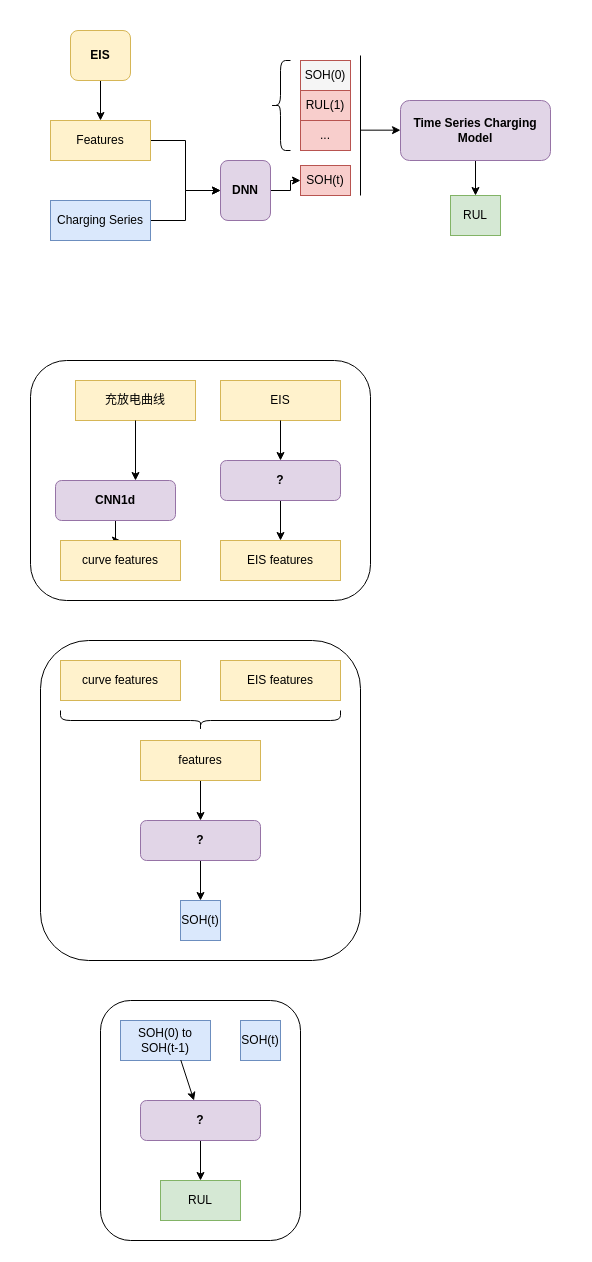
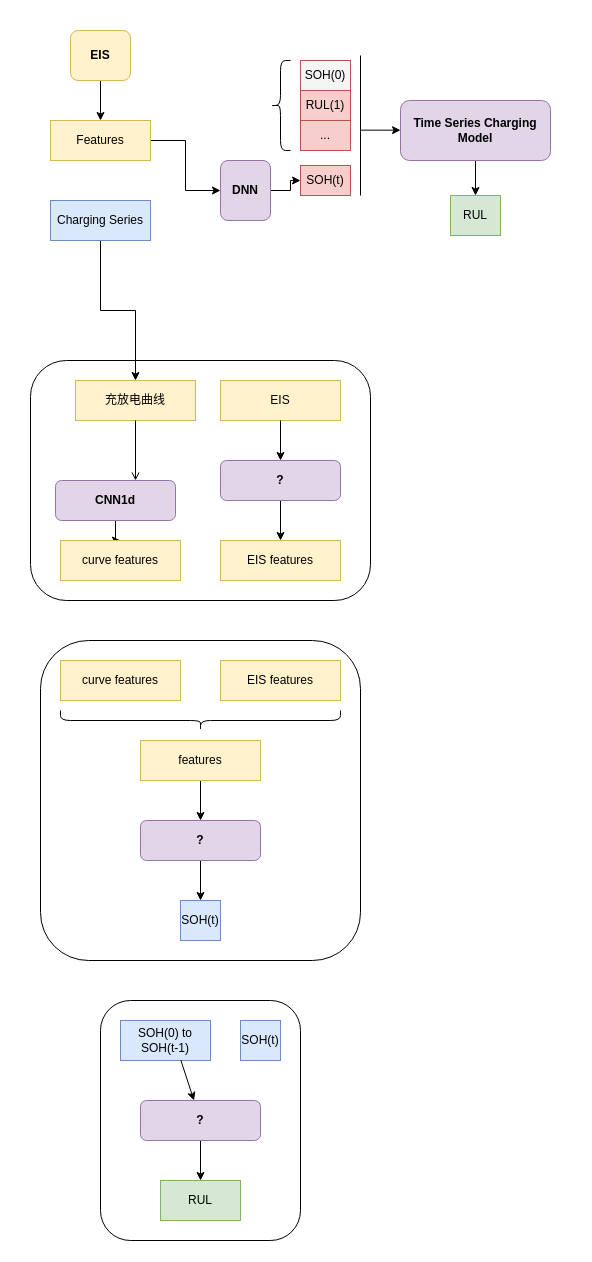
edge "Charging Series" -> "DNN": now "Charging Series" -> "充放电曲线"
edge "充放电曲线" -> "CNN1d": arrowhead classic -> open
